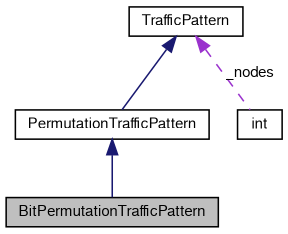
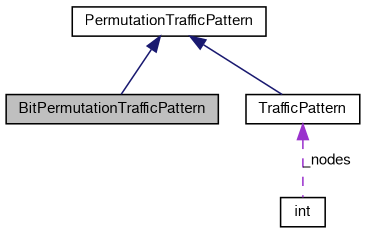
edge "PermutationTrafficPattern" -> "TrafficPattern": reversed
